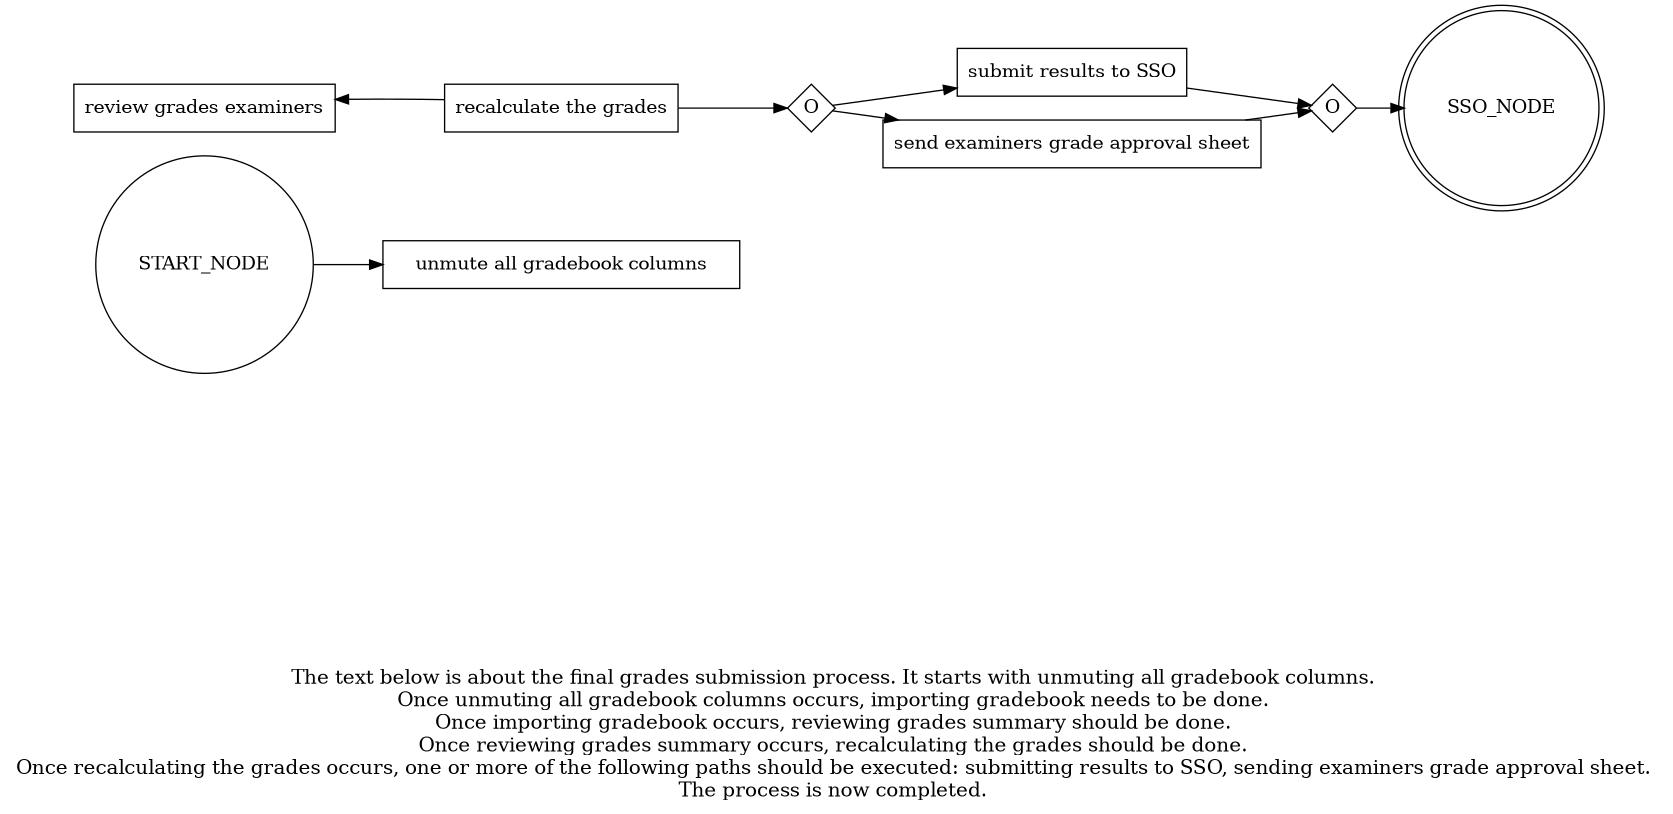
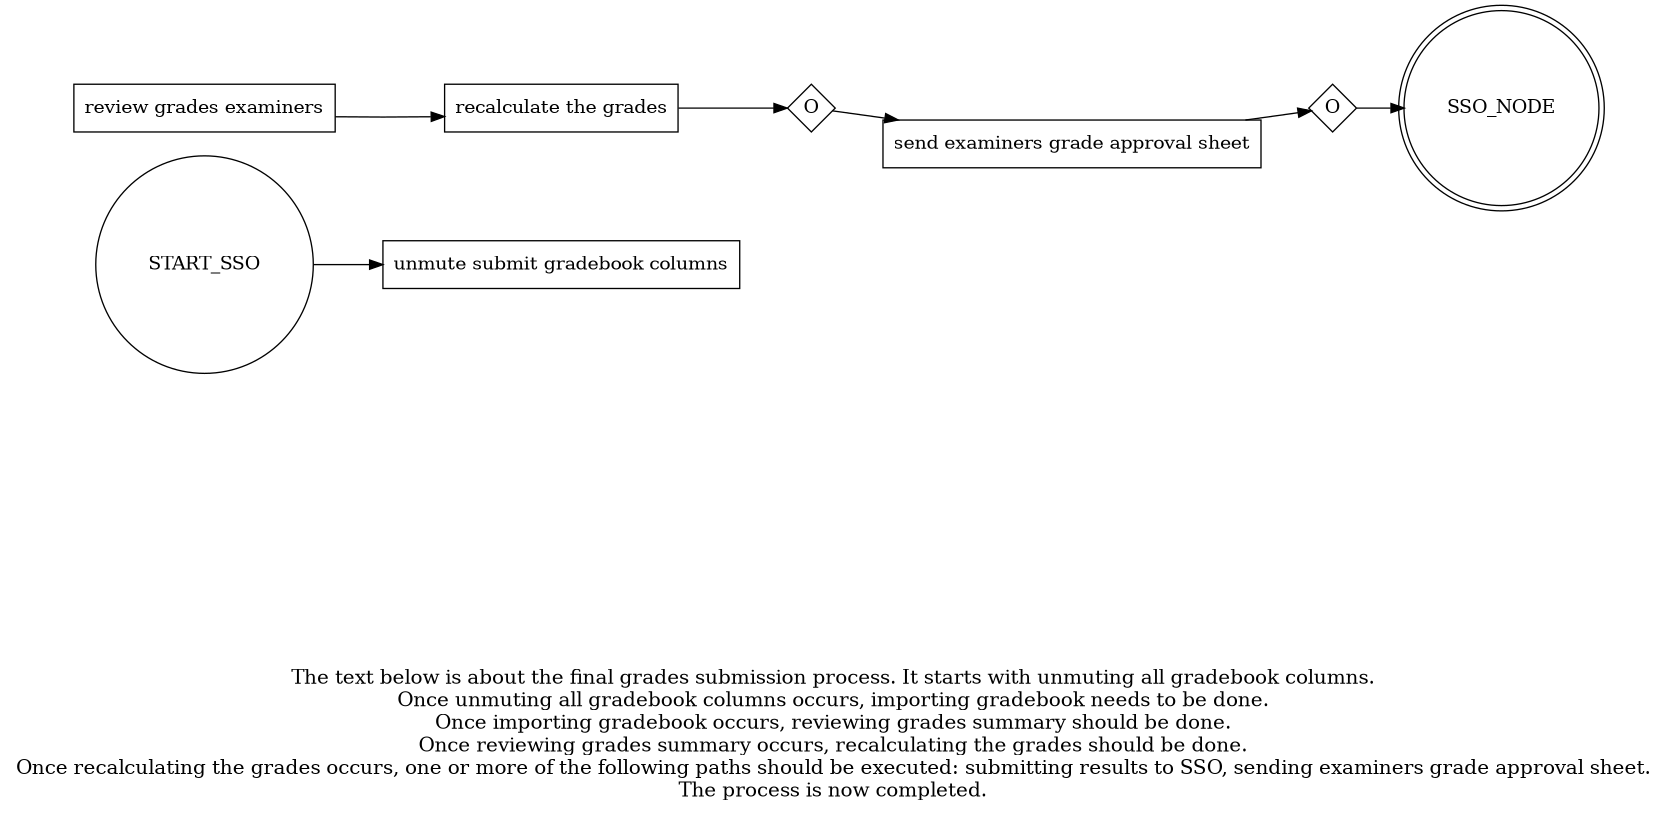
node "submit results to SSO": removed
edge "recalculate the grades" -> "review grades examiners": reversed
node "START_NODE": label "START_NODE" -> "START_SSO"
node "unmute all gradebook columns": label "unmute all gradebook columns" -> "unmute submit gradebook columns"
